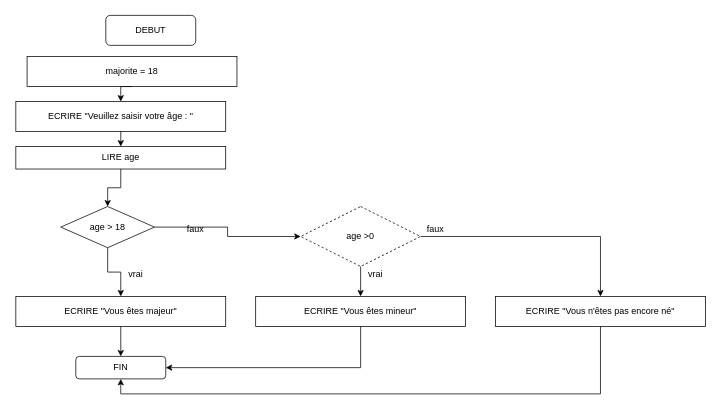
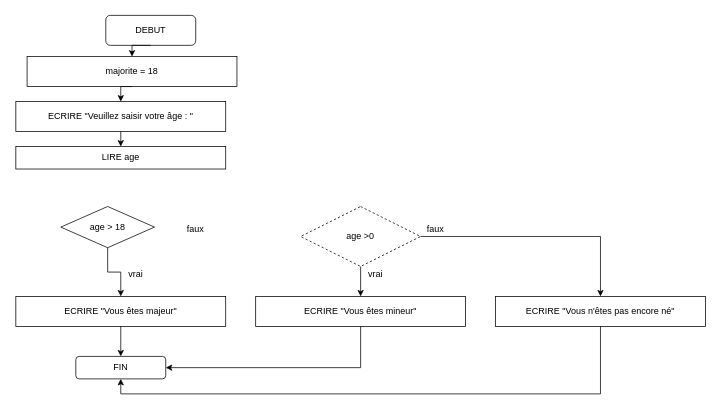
edge "DEBUT" -> "majorite = 18": added
edge "LIRE age" -> "age > 18": removed
edge "age > 18" -> "age >0": removed
